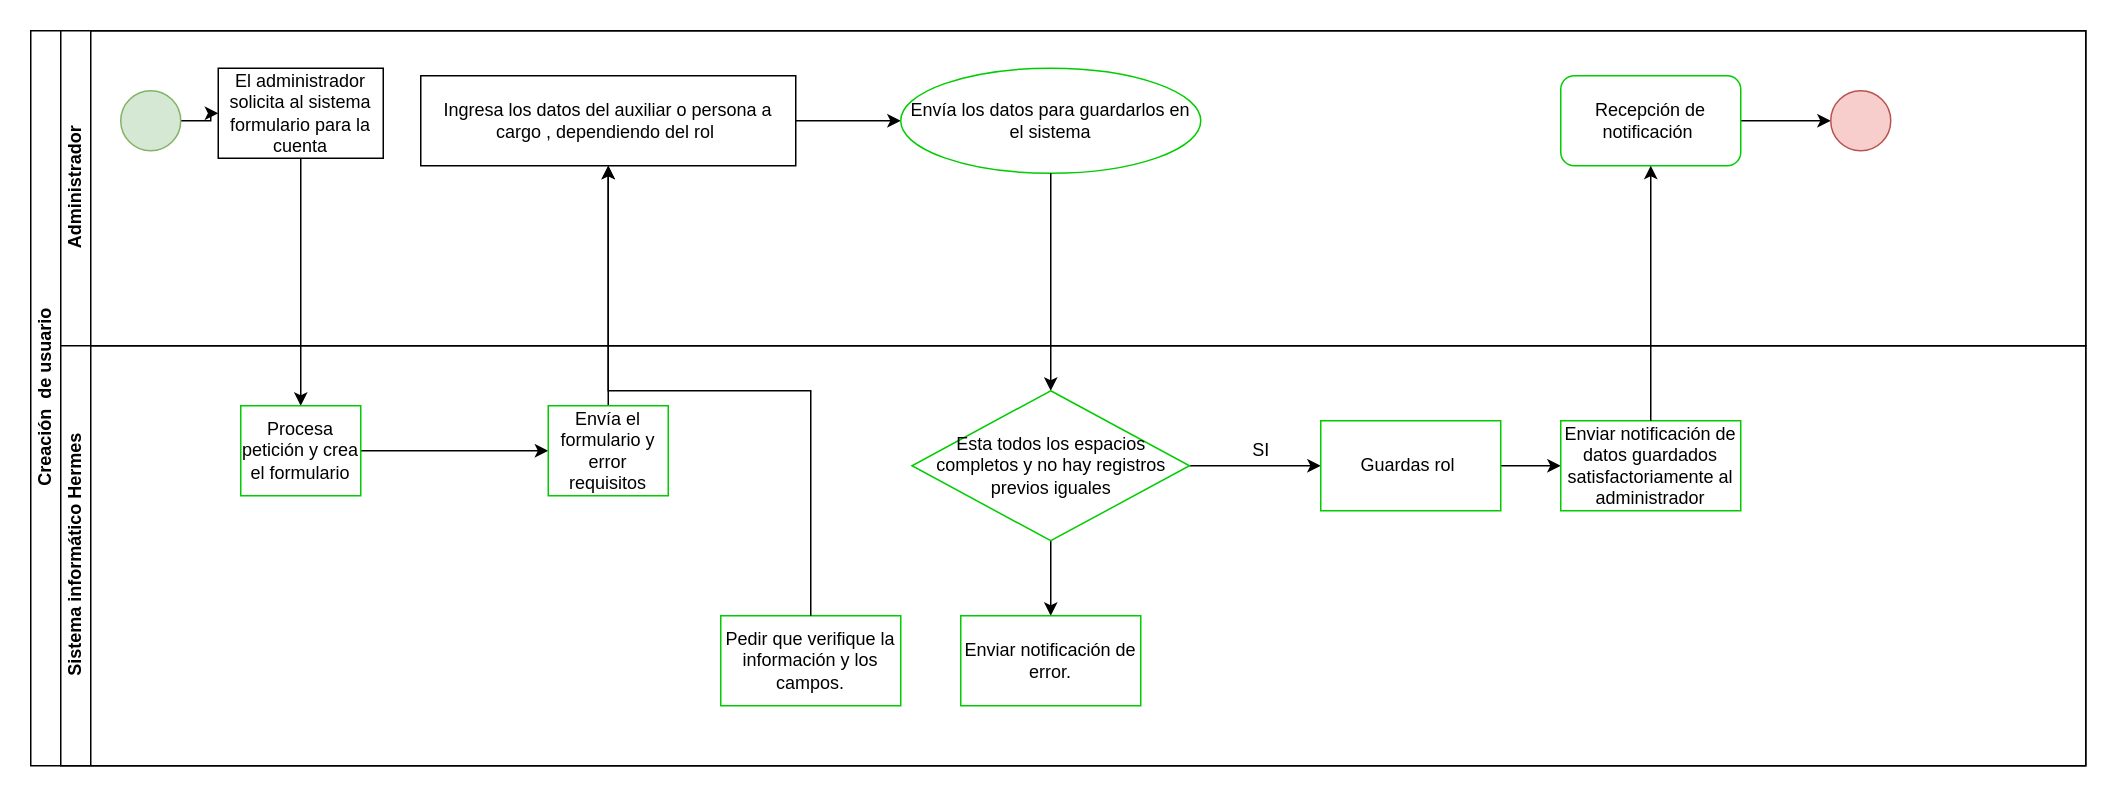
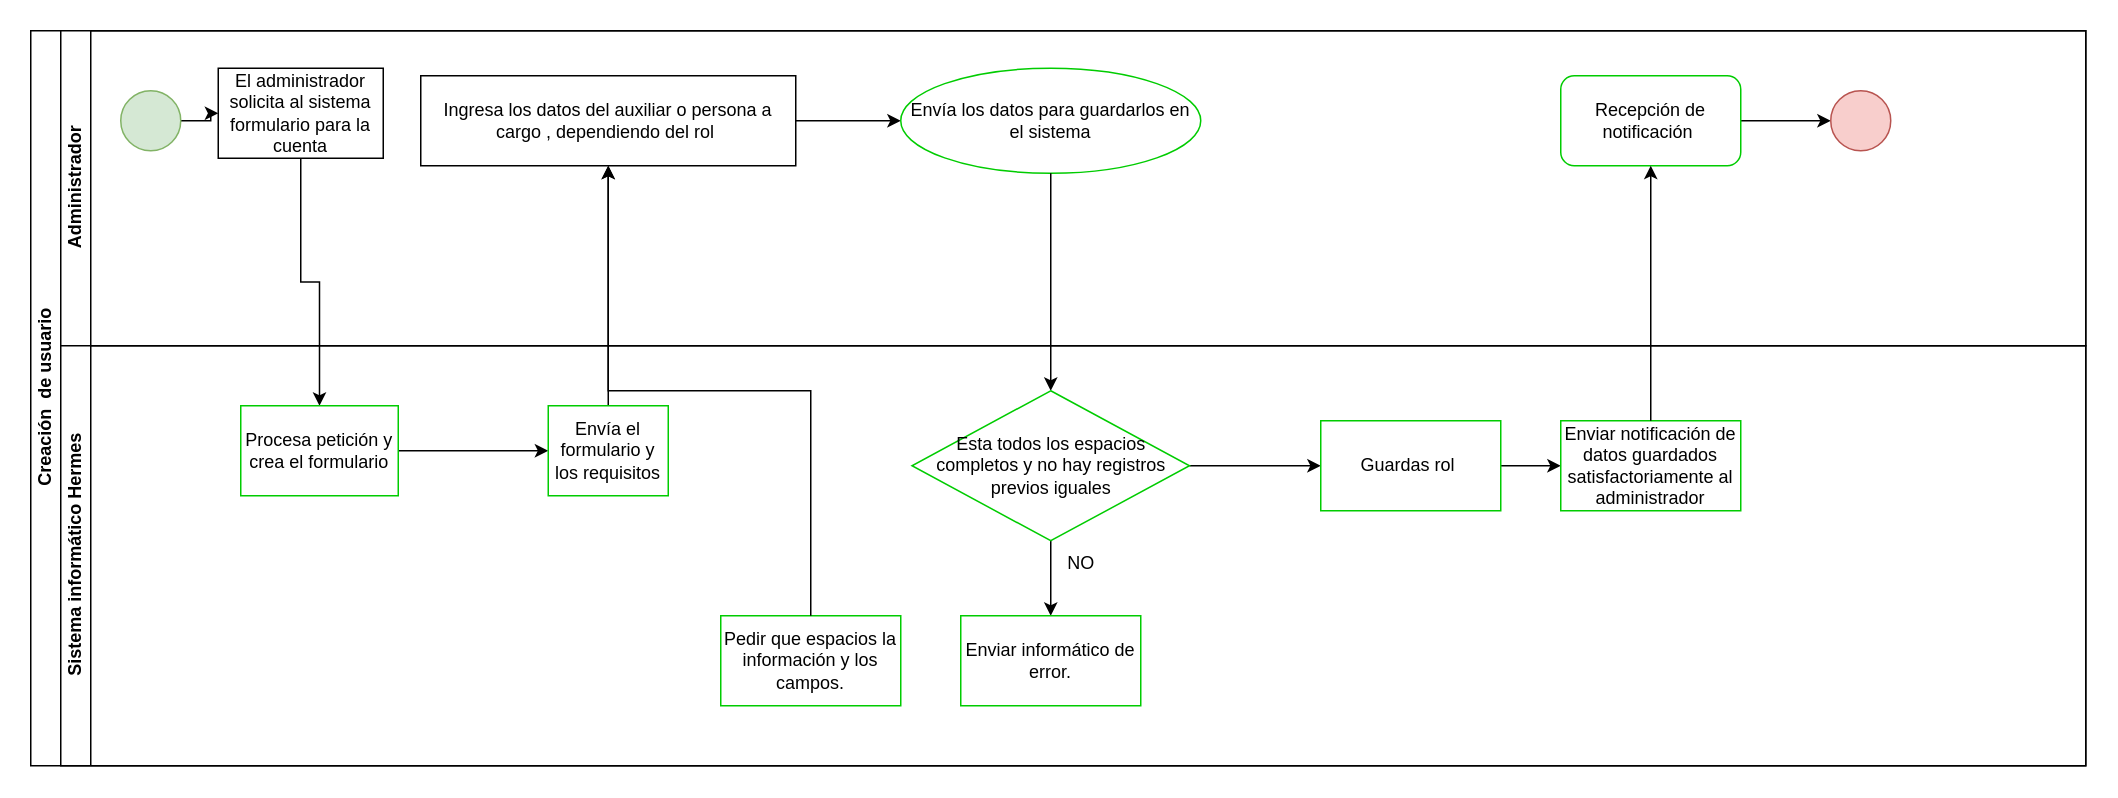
node "Procesa petición y crea el formulario": size 120x90 -> 158x90
node "Envía el formulario y error requisitos": label "Envía el formulario y error requisitos" -> "Envía el formulario y los requisitos"
node "SI": removed
node "NO": added
node "Pedir que verifique la información y los campos.": label "Pedir que verifique la información y los campos." -> "Pedir que espacios la información y los campos."
node "Enviar notificación de error.": label "Enviar notificación de error." -> "Enviar informático de error."
